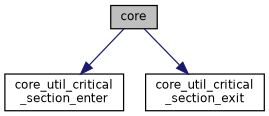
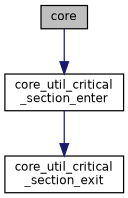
edge "core" -> "core_util_critical _section_exit": now "core_util_critical _section_enter" -> "core_util_critical _section_exit"
